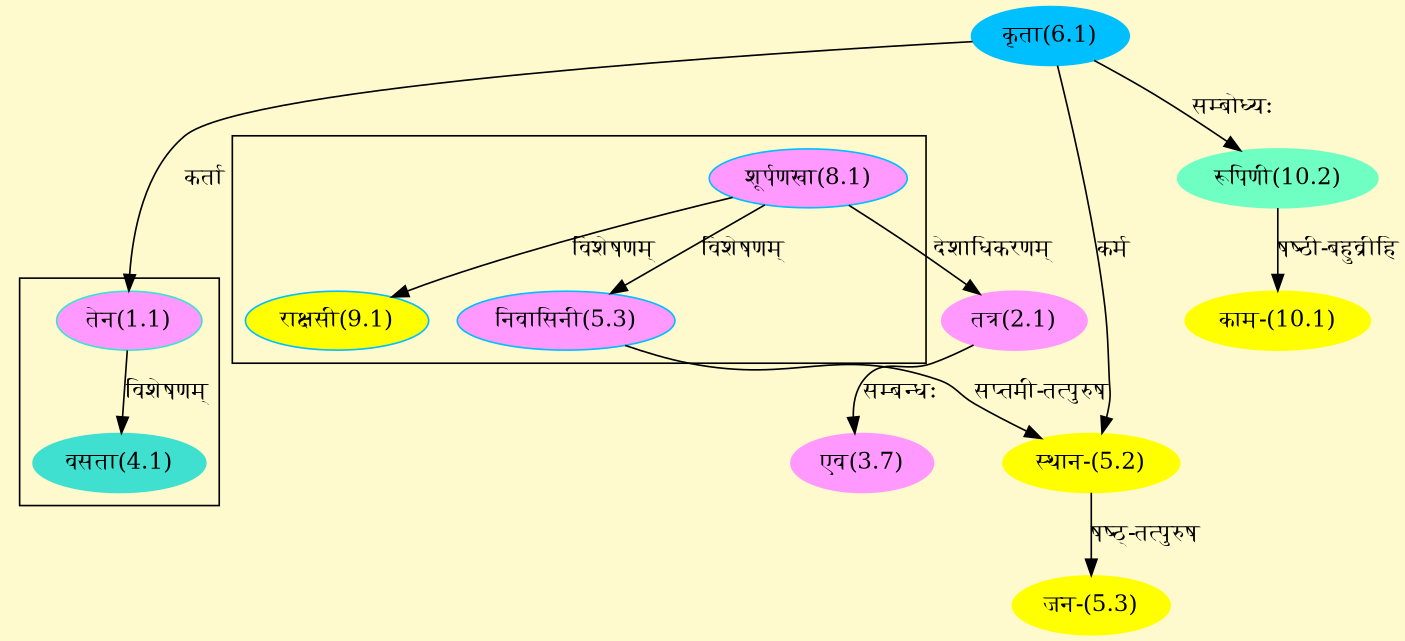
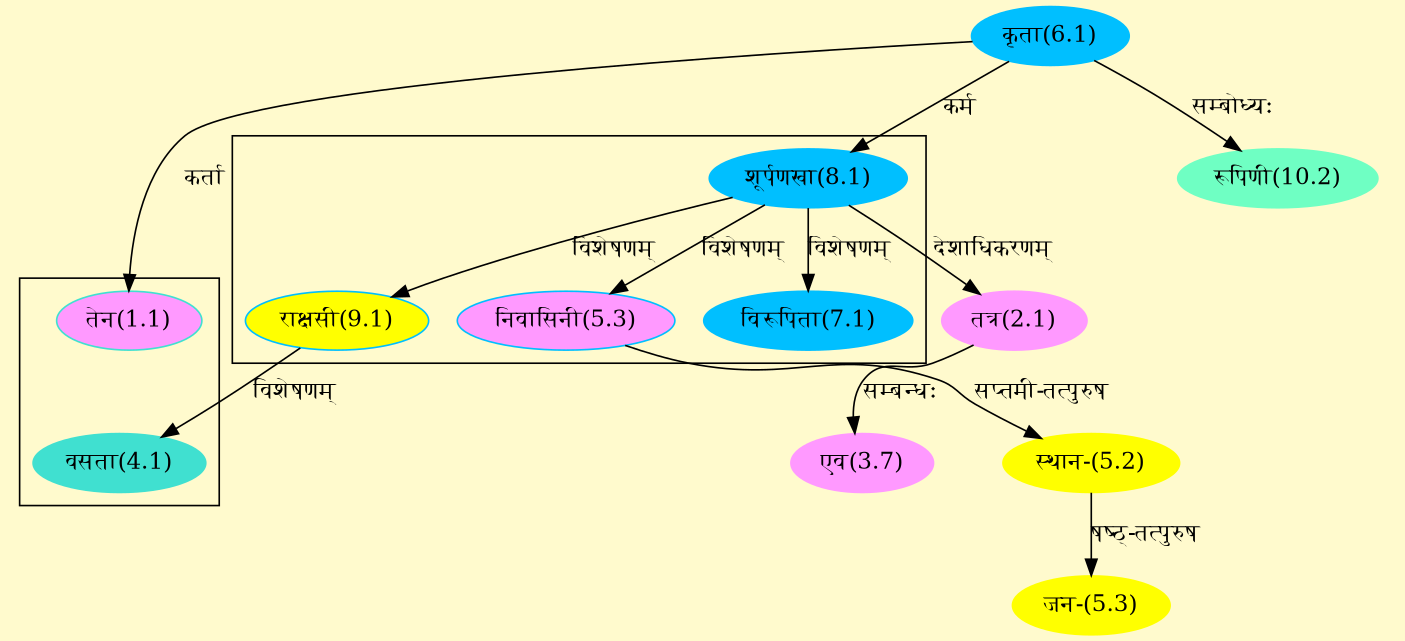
node "शूर्पणखा(8.1)": fillcolor #ff99ff -> #00bfff
edge "कृता(6.1)" -> "स्थान-(5.2)": now "कृता(6.1)" -> "शूर्पणखा(8.1)"
node "विरूपिता(7.1)": added
node "काम-(10.1)": removed
edge "तेन(1.1)" -> "वसता(4.1)": now "राक्षसी(9.1)" -> "वसता(4.1)"
